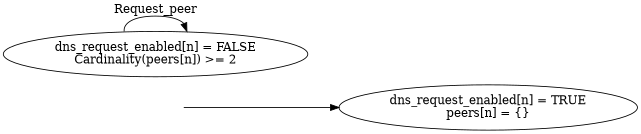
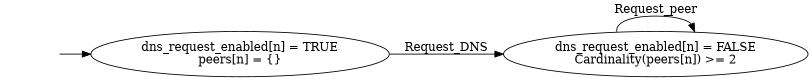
edge "dns_request_enabled[n] = TRUE peers[n] = {}" -> "dns_request_enabled[n] = FALSE Cardinality(peers[n]) >= 2": added, label "Request_DNS"
